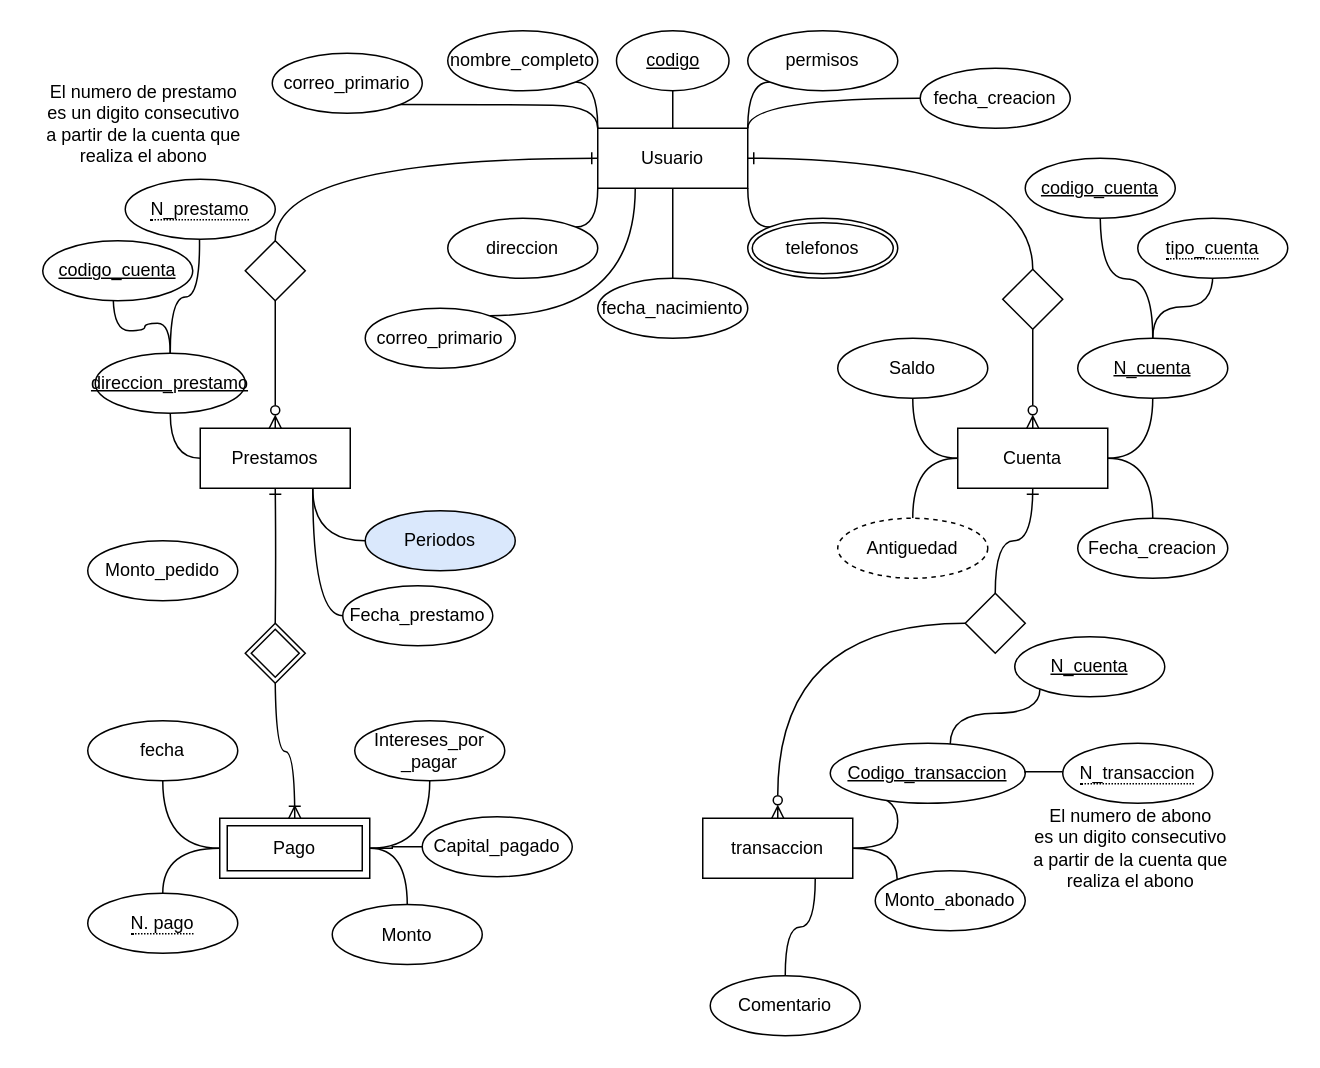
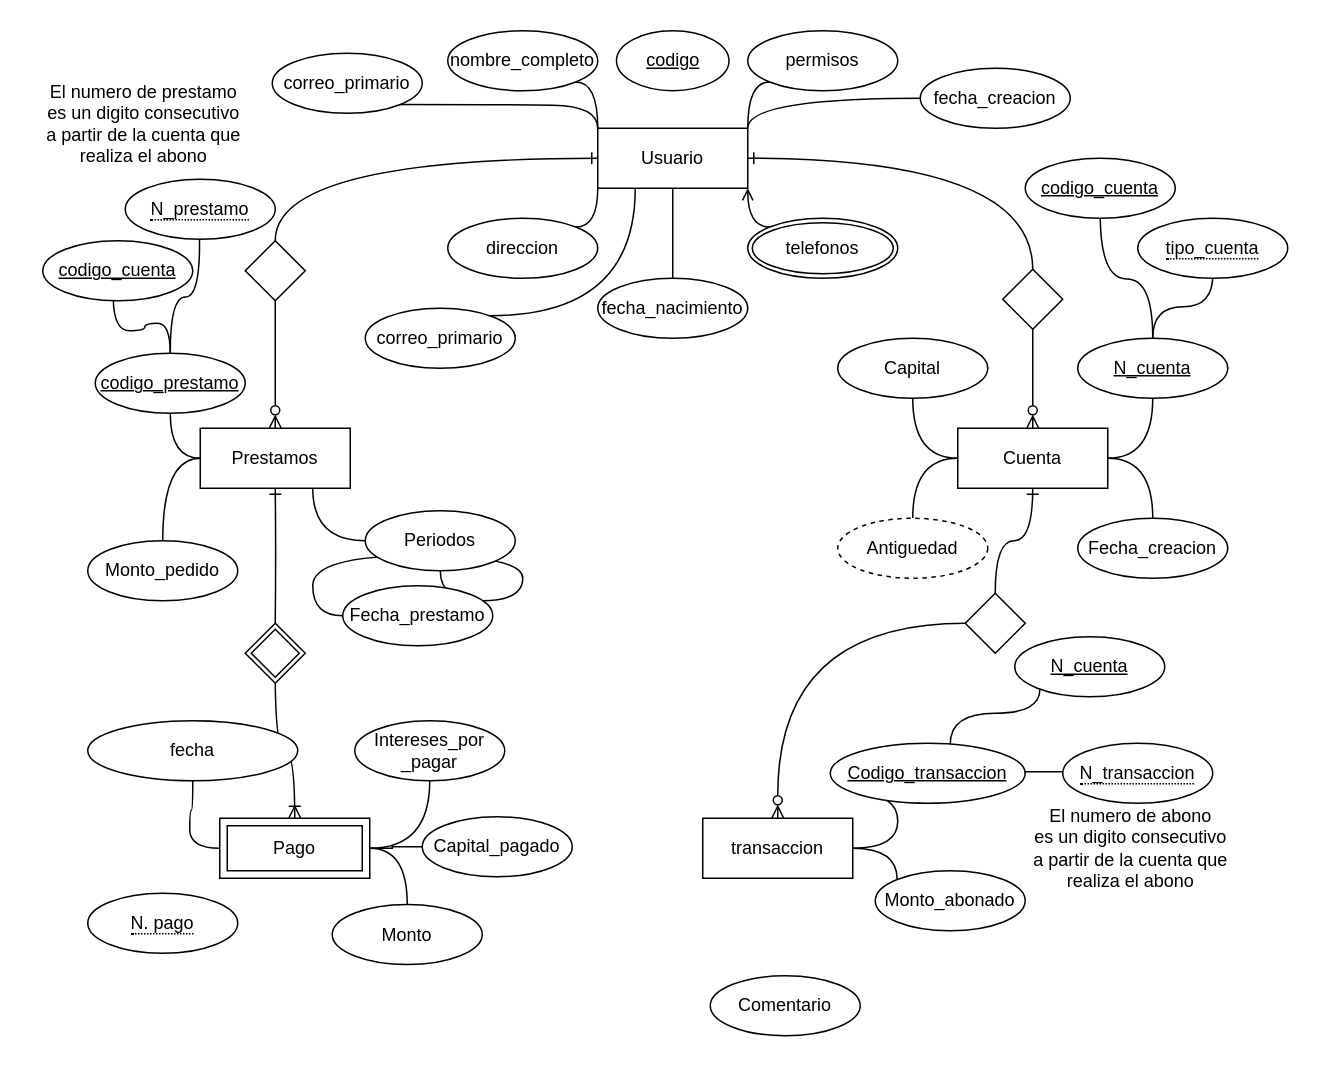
edge "codigo" -- "Usuario": removed
edge "Usuario" -- "telefonos": arrowhead none -> open
node "Saldo": label "Saldo" -> "Capital"
node "direccion_prestamo": label "direccion_prestamo" -> "codigo_prestamo"
edge "Prestamos" -- "Monto_pedido": added
node "Periodos": fillcolor #dae8fc -> #ffffff
edge "Prestamos" -- "Fecha_prestamo": now "Periodos" -- "Fecha_prestamo"
node "fecha": size 150x60 -> 210x60
edge "Pago" -- "N. pago": removed
edge "transaccion" -- "Comentario": removed
